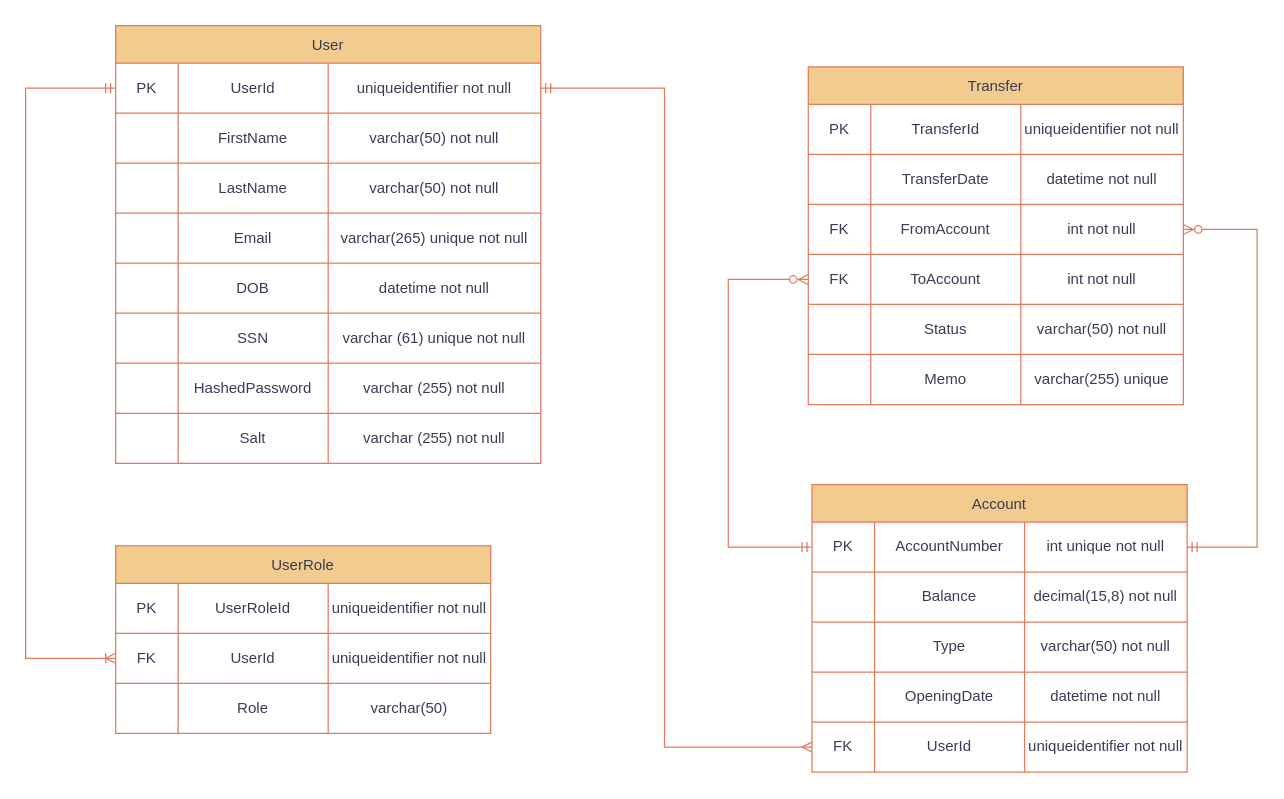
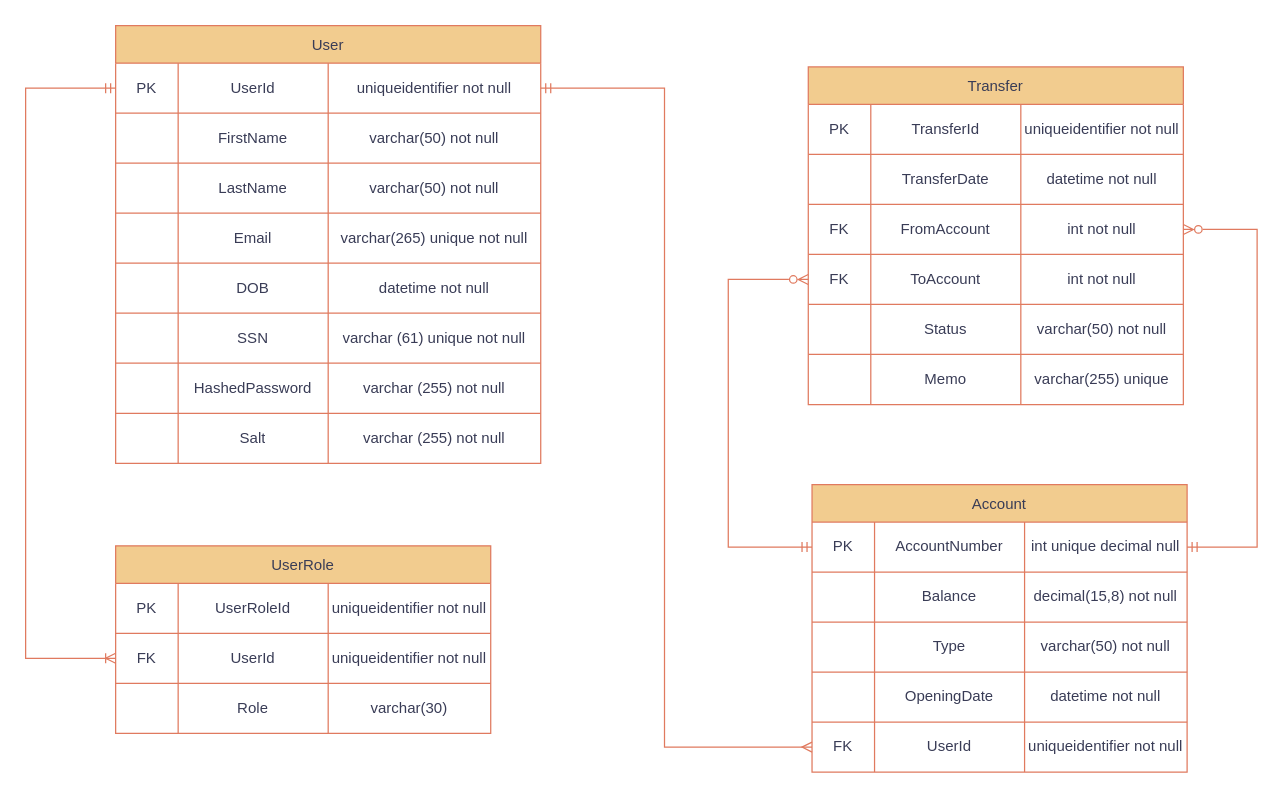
node "int unique not null": label "int unique not null" -> "int unique decimal null"
node "varchar(50)": label "varchar(50)" -> "varchar(30)"
